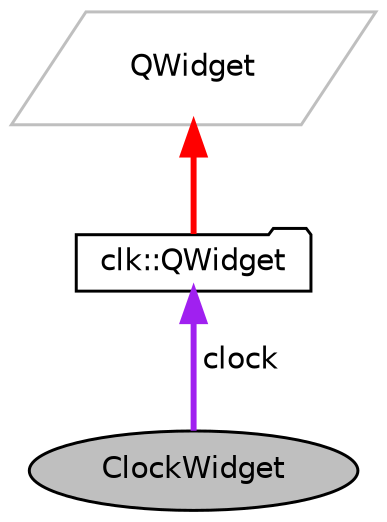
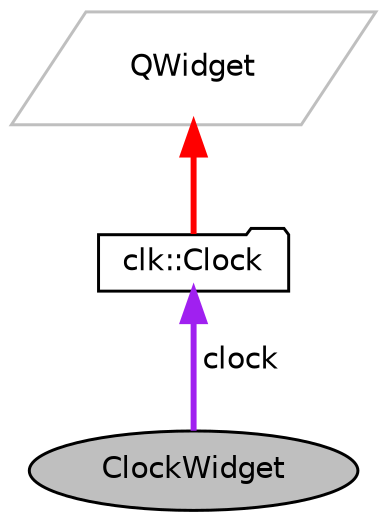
node "clk::QWidget": label "clk::QWidget" -> "clk::Clock"
